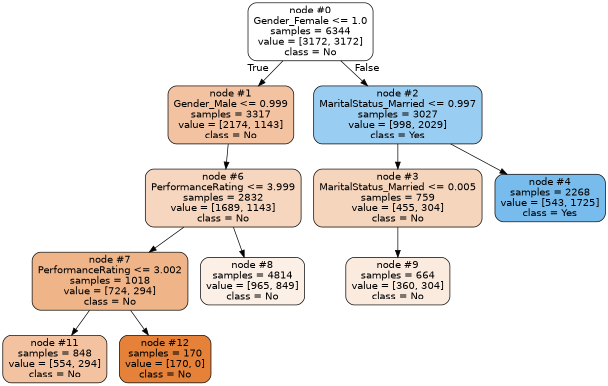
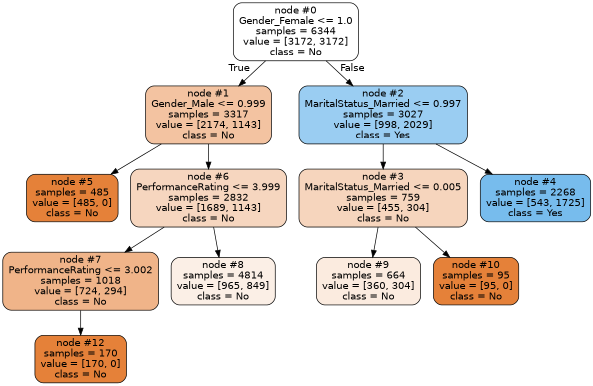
node "node #5 samples = 485 value = [485, 0] class = No": added
node "node #10 samples = 95 value = [95, 0] class = No": added
node "node #11 samples = 848 value = [554, 294] class = No": removed
